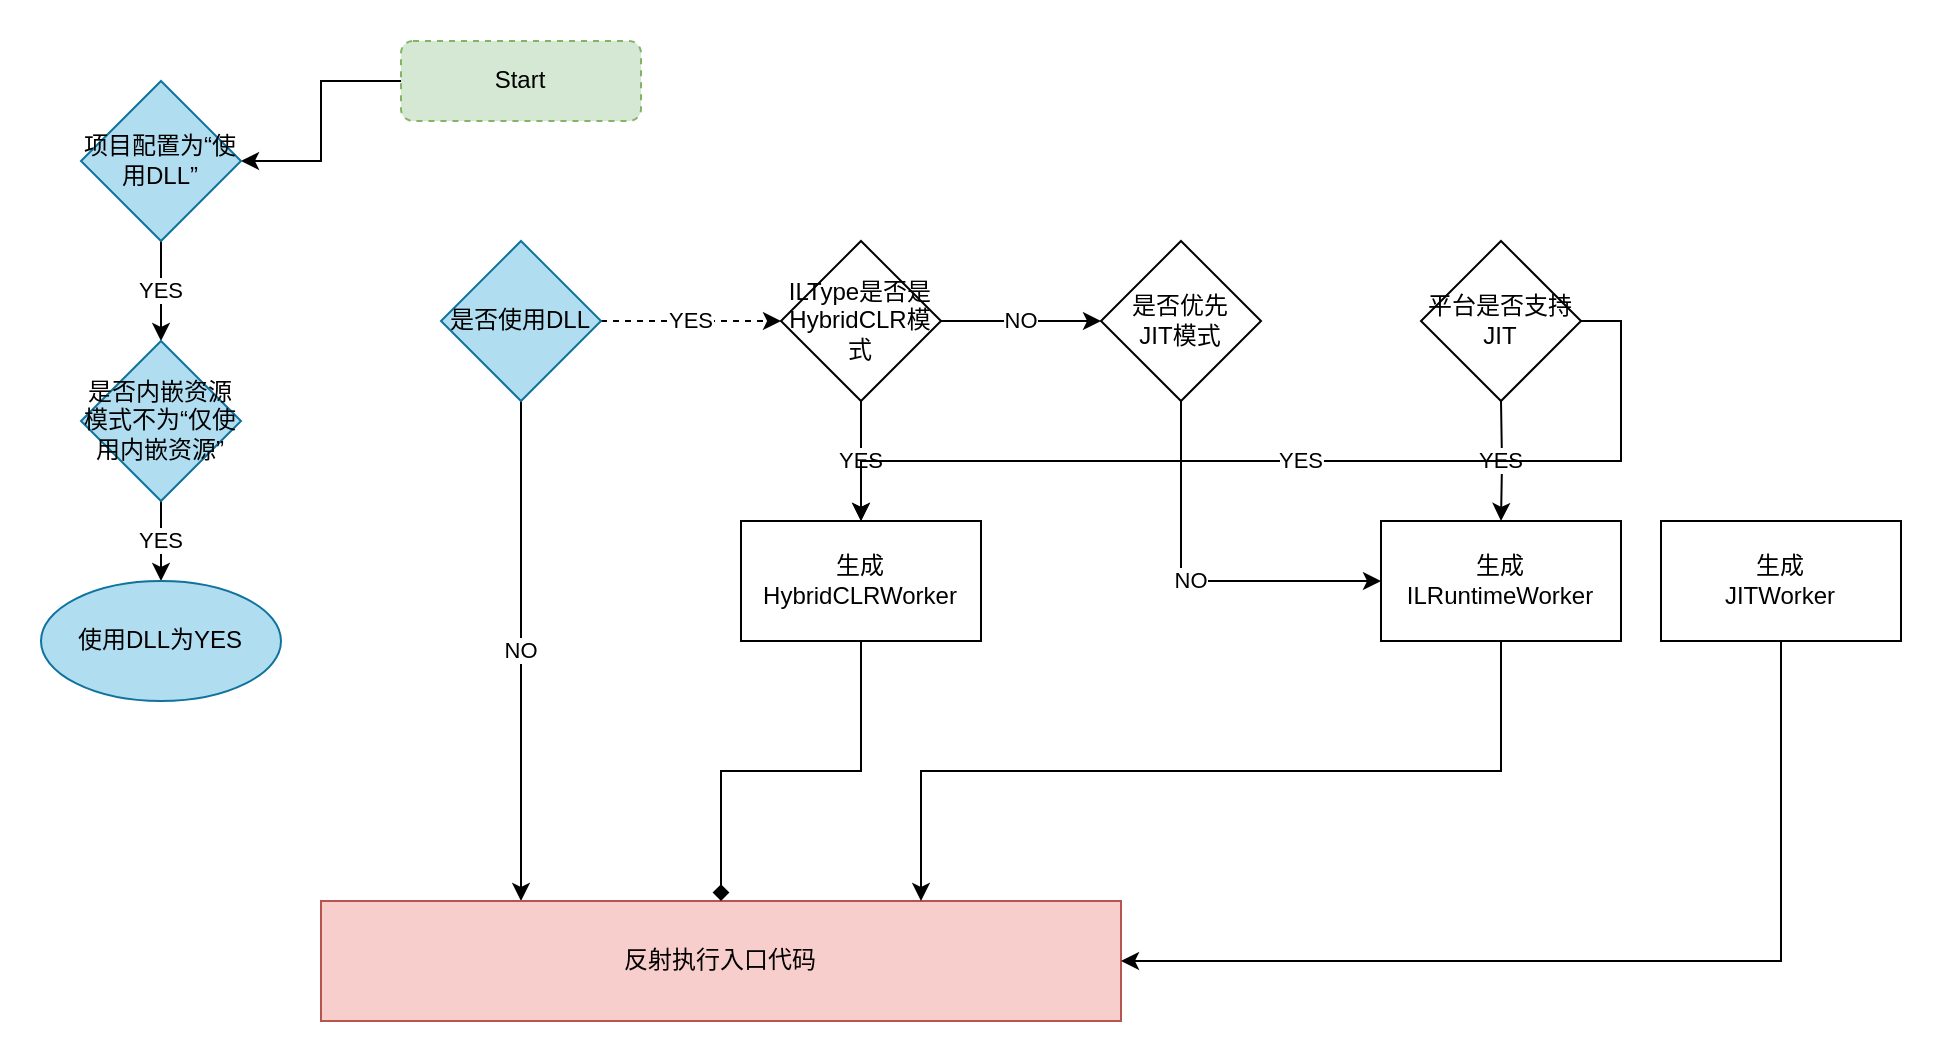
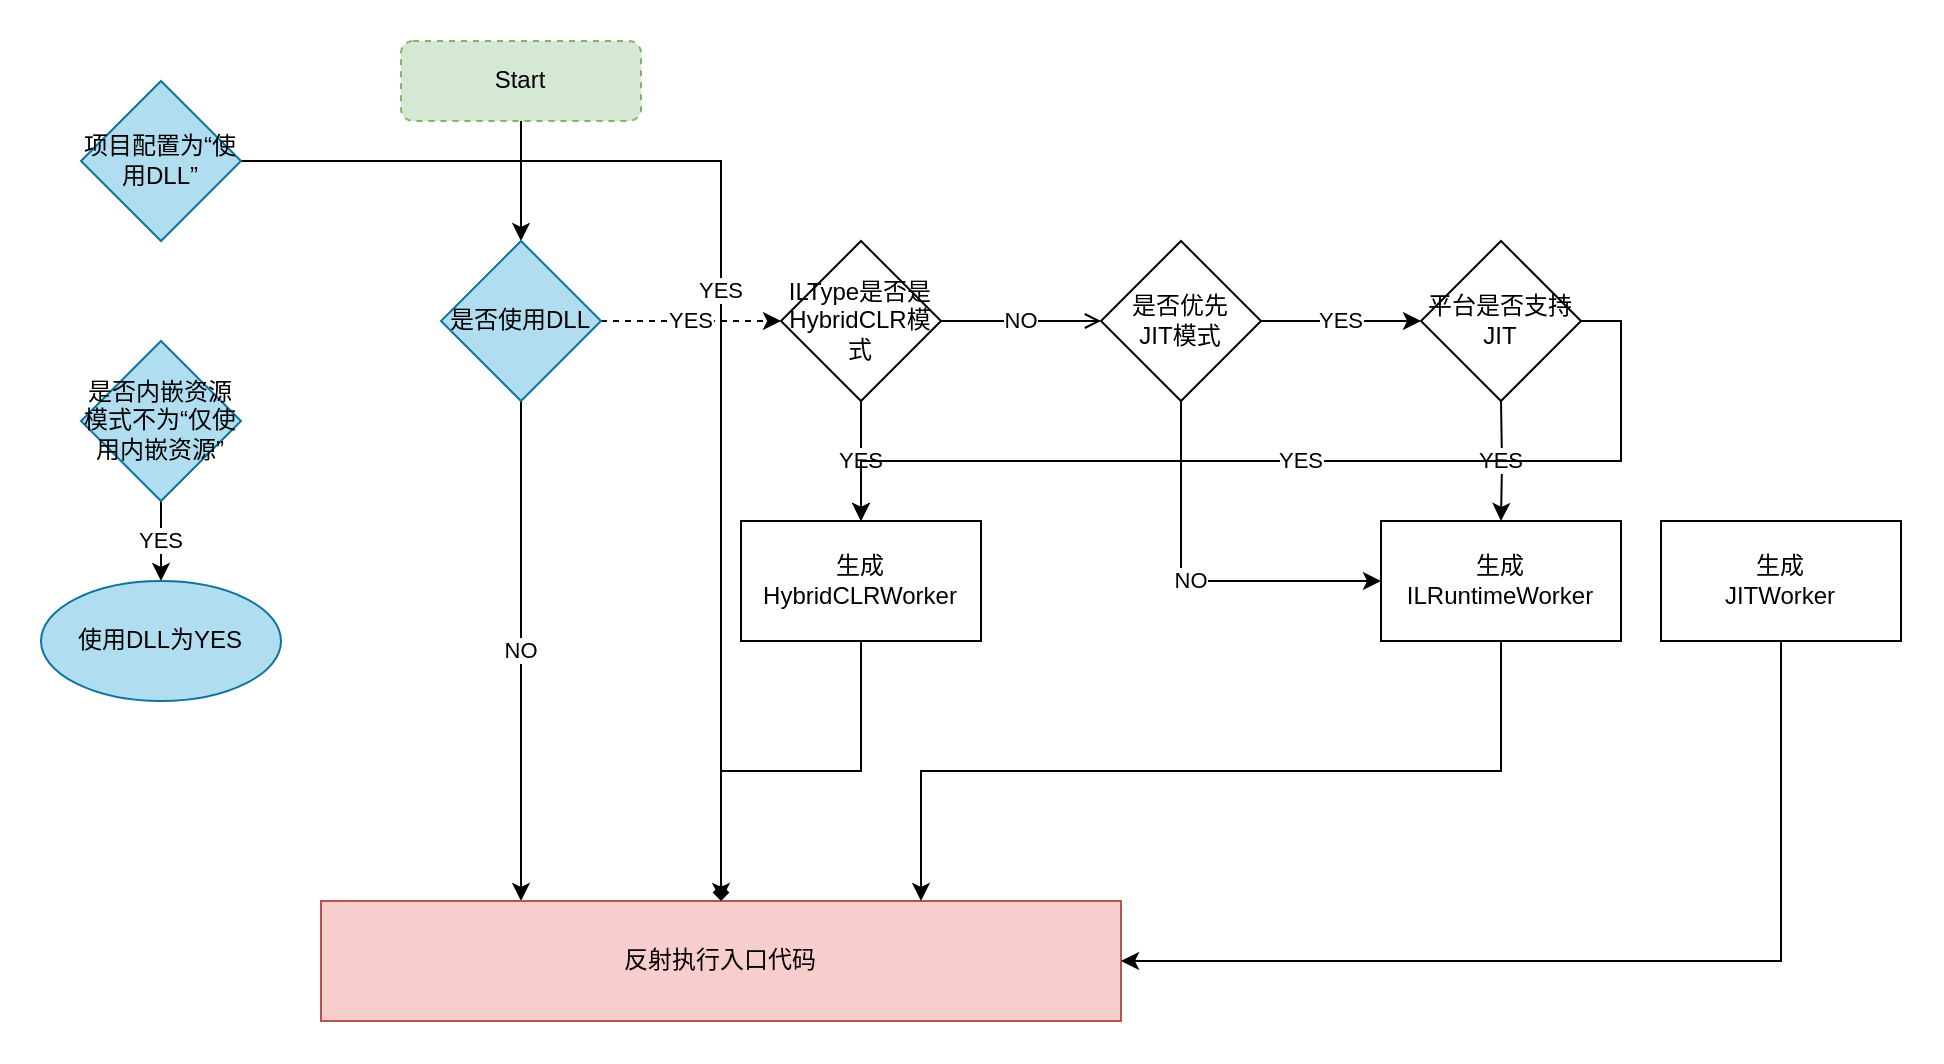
edge "Start" -> "项目配置为“使用DLL”": now "Start" -> "是否使用DLL"
edge "项目配置为“使用DLL”" -> "是否内嵌资源模式不为“仅使用内嵌资源”": now "项目配置为“使用DLL”" -> "反射执行入口代码"
edge "ILType是否是HybridCLR模式" -> "是否优先 JIT模式": arrowhead classic -> open
edge "是否优先 JIT模式" -> "平台是否支持 JIT": added, label "YES"
